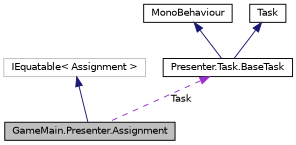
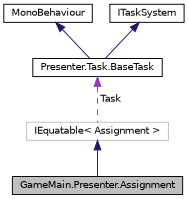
node "Task": label "Task" -> "ITaskSystem"
edge "GameMain.Presenter.Assignment" -> "Presenter.Task.BaseTask": now "IEquatable< Assignment >" -> "Presenter.Task.BaseTask"
